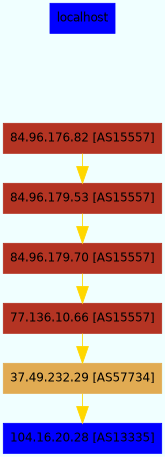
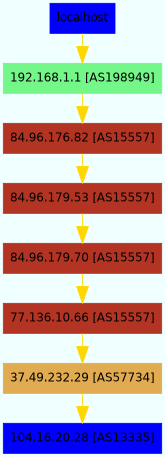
node "192.168.1.1 [AS198949]": added
